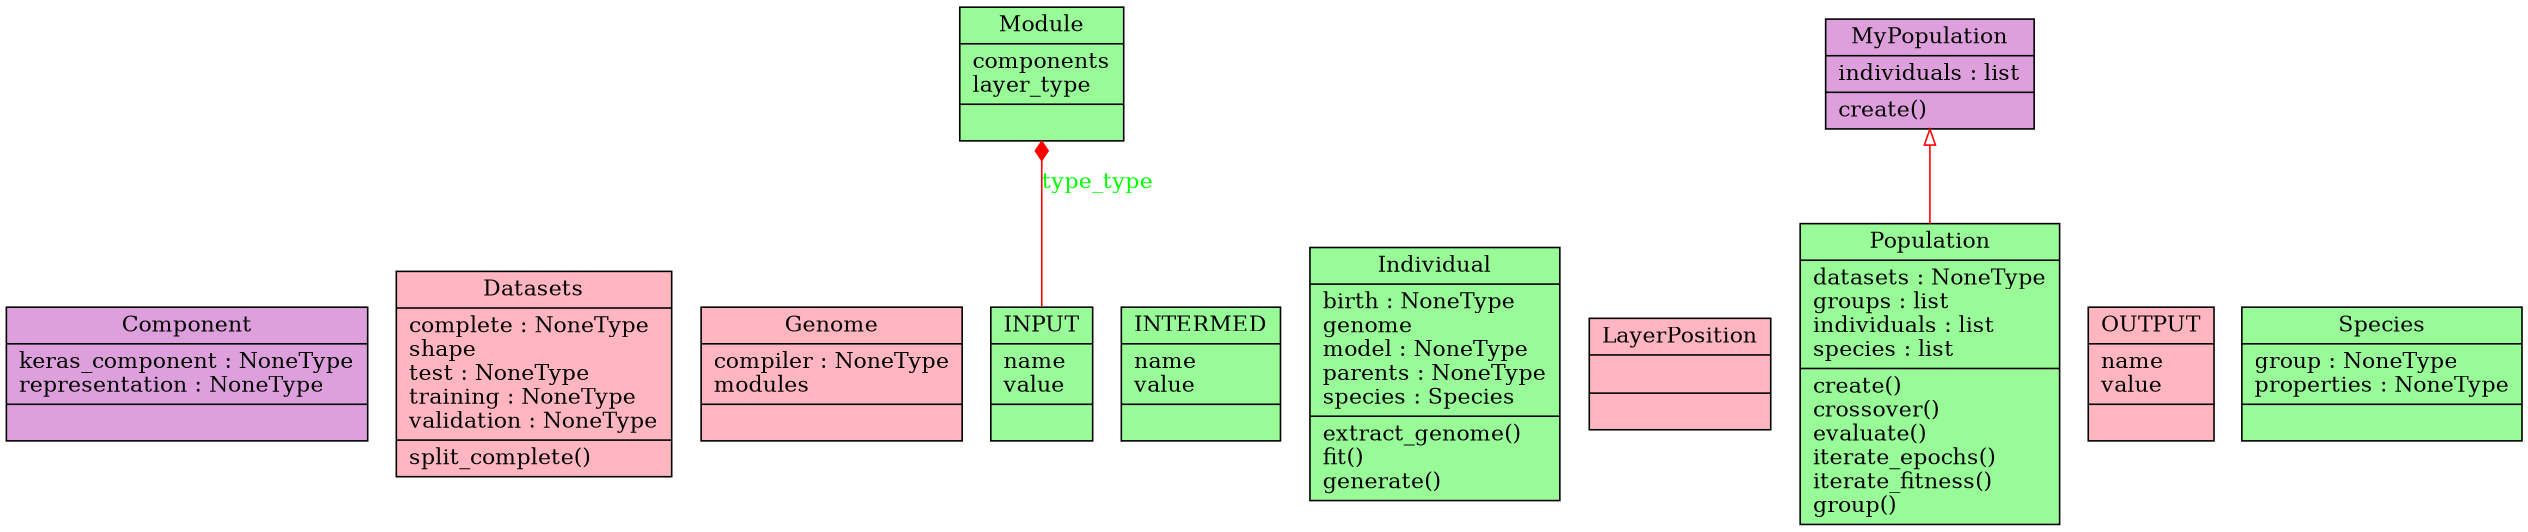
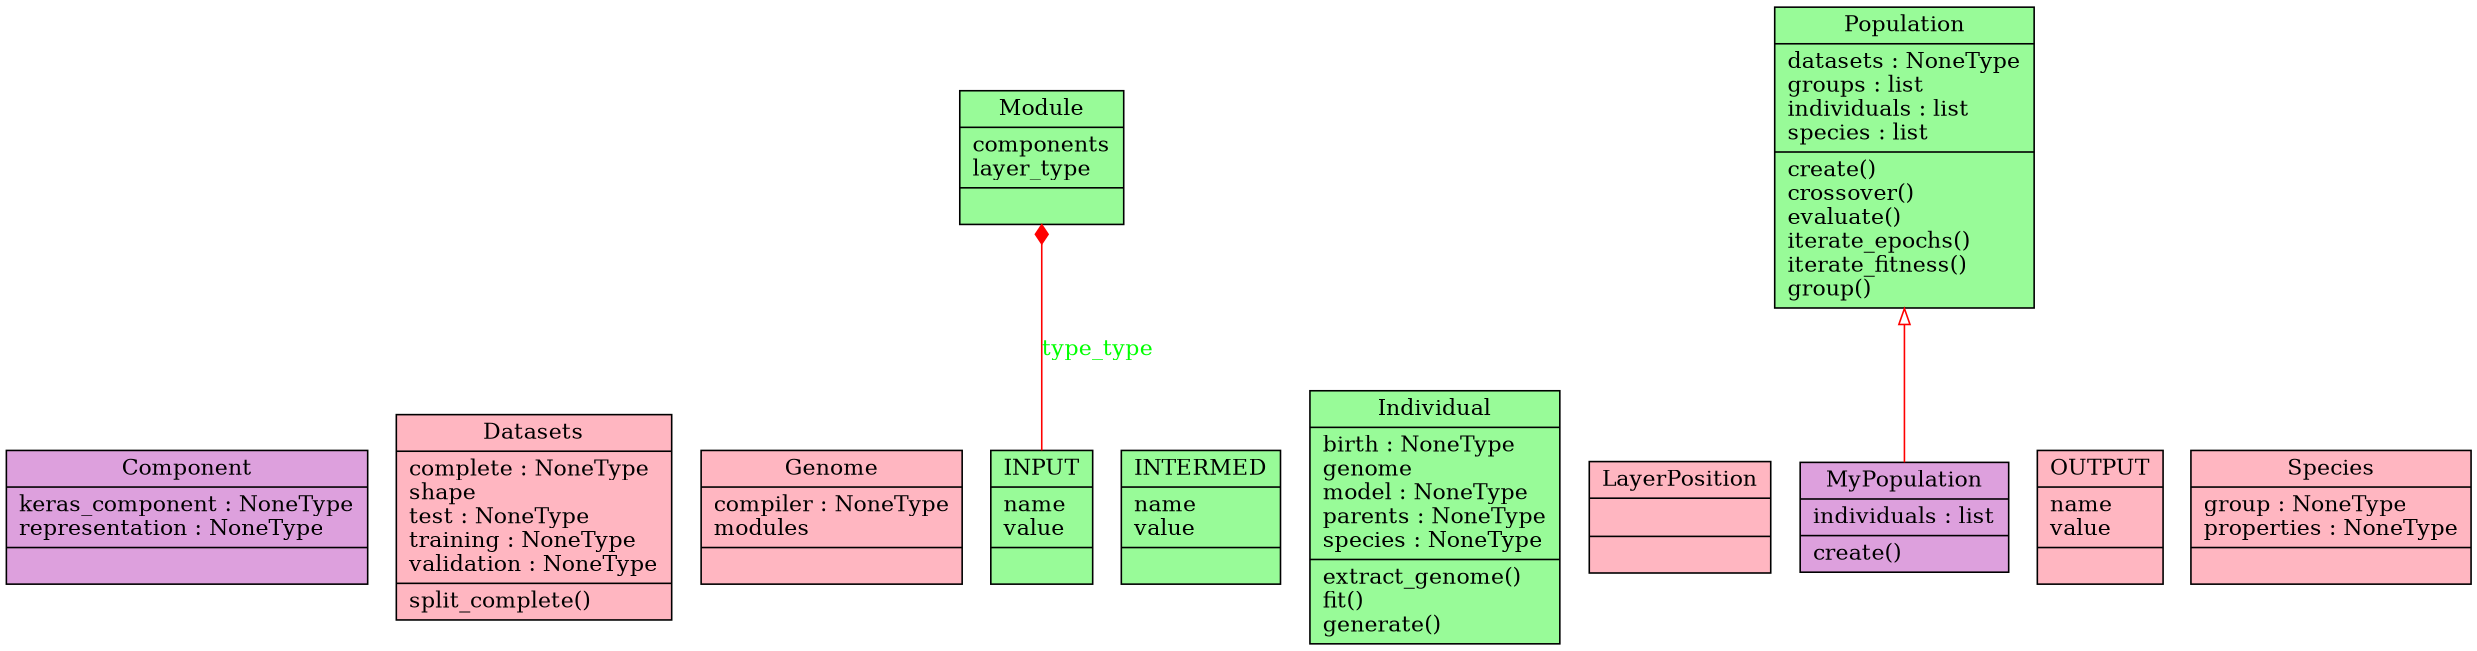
edge "Population" -> "MyPopulation": reversed
node "Species": fillcolor palegreen -> lightpink
node "Individual": text "species : Species" -> "species : NoneType"
